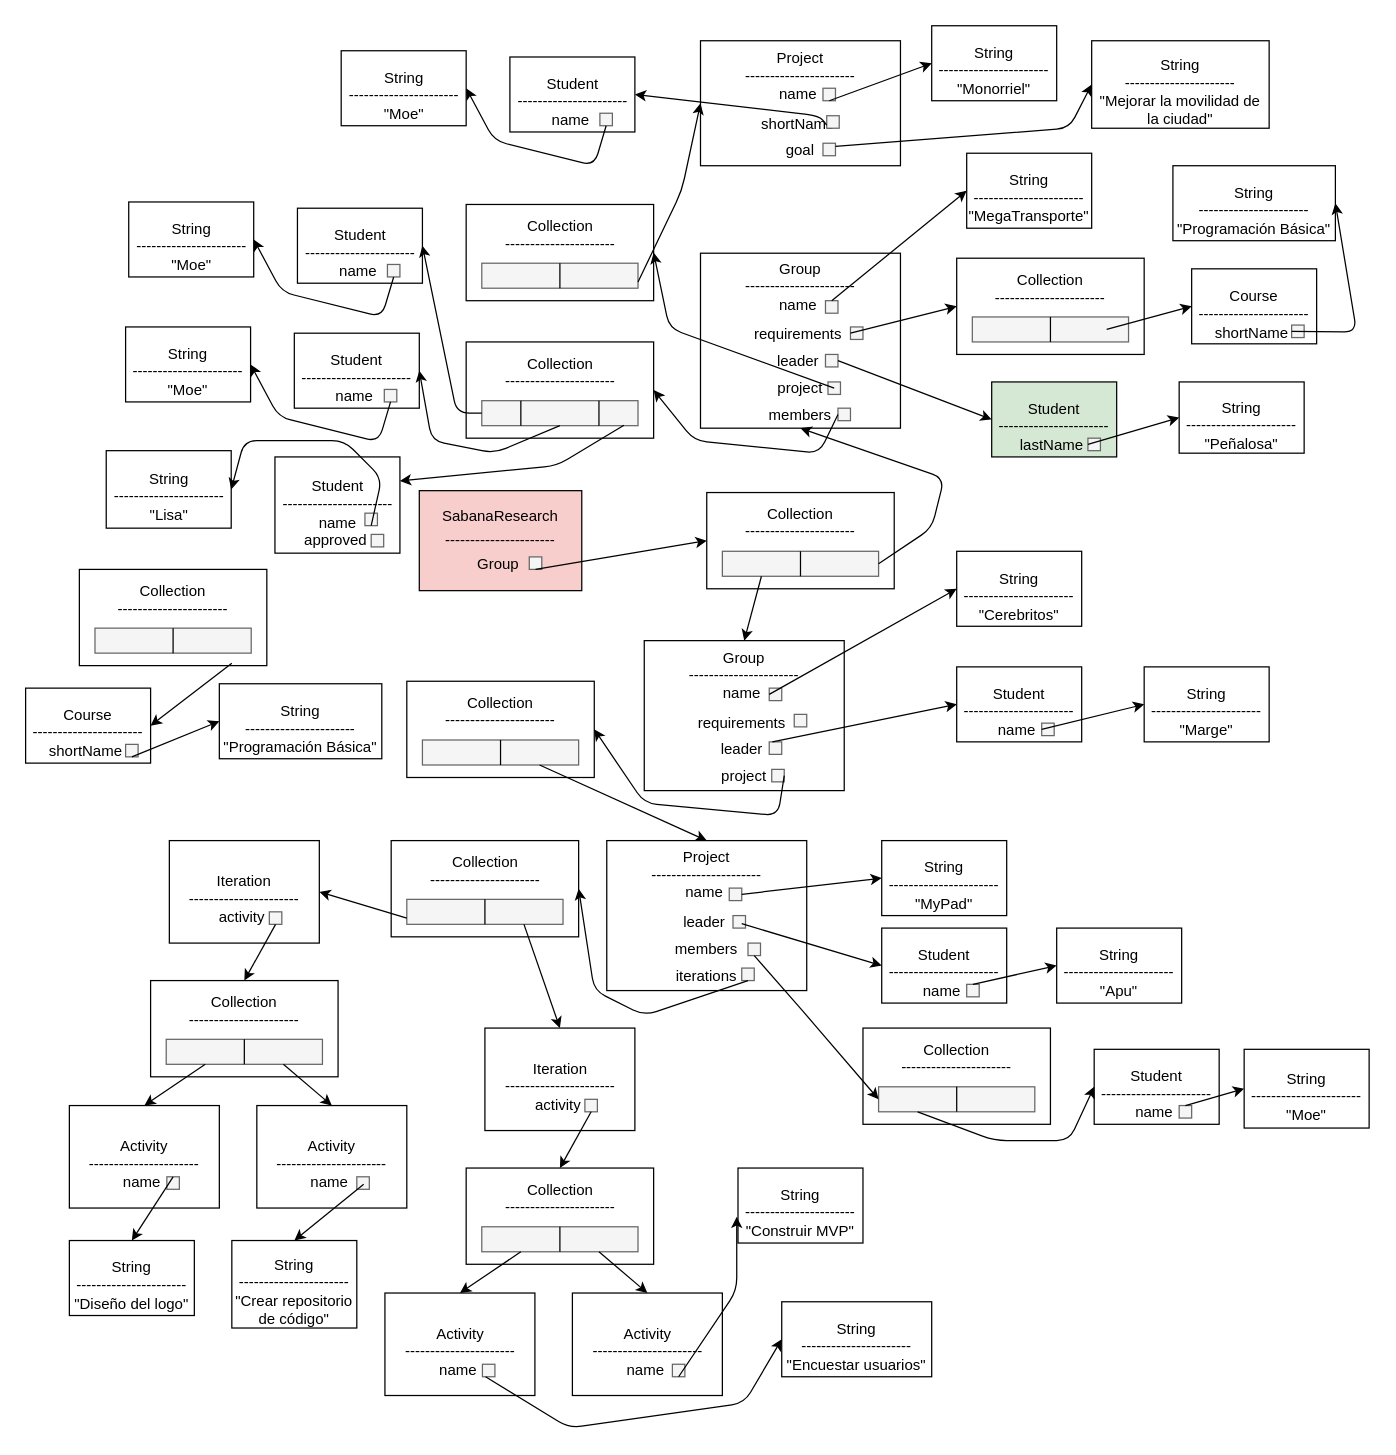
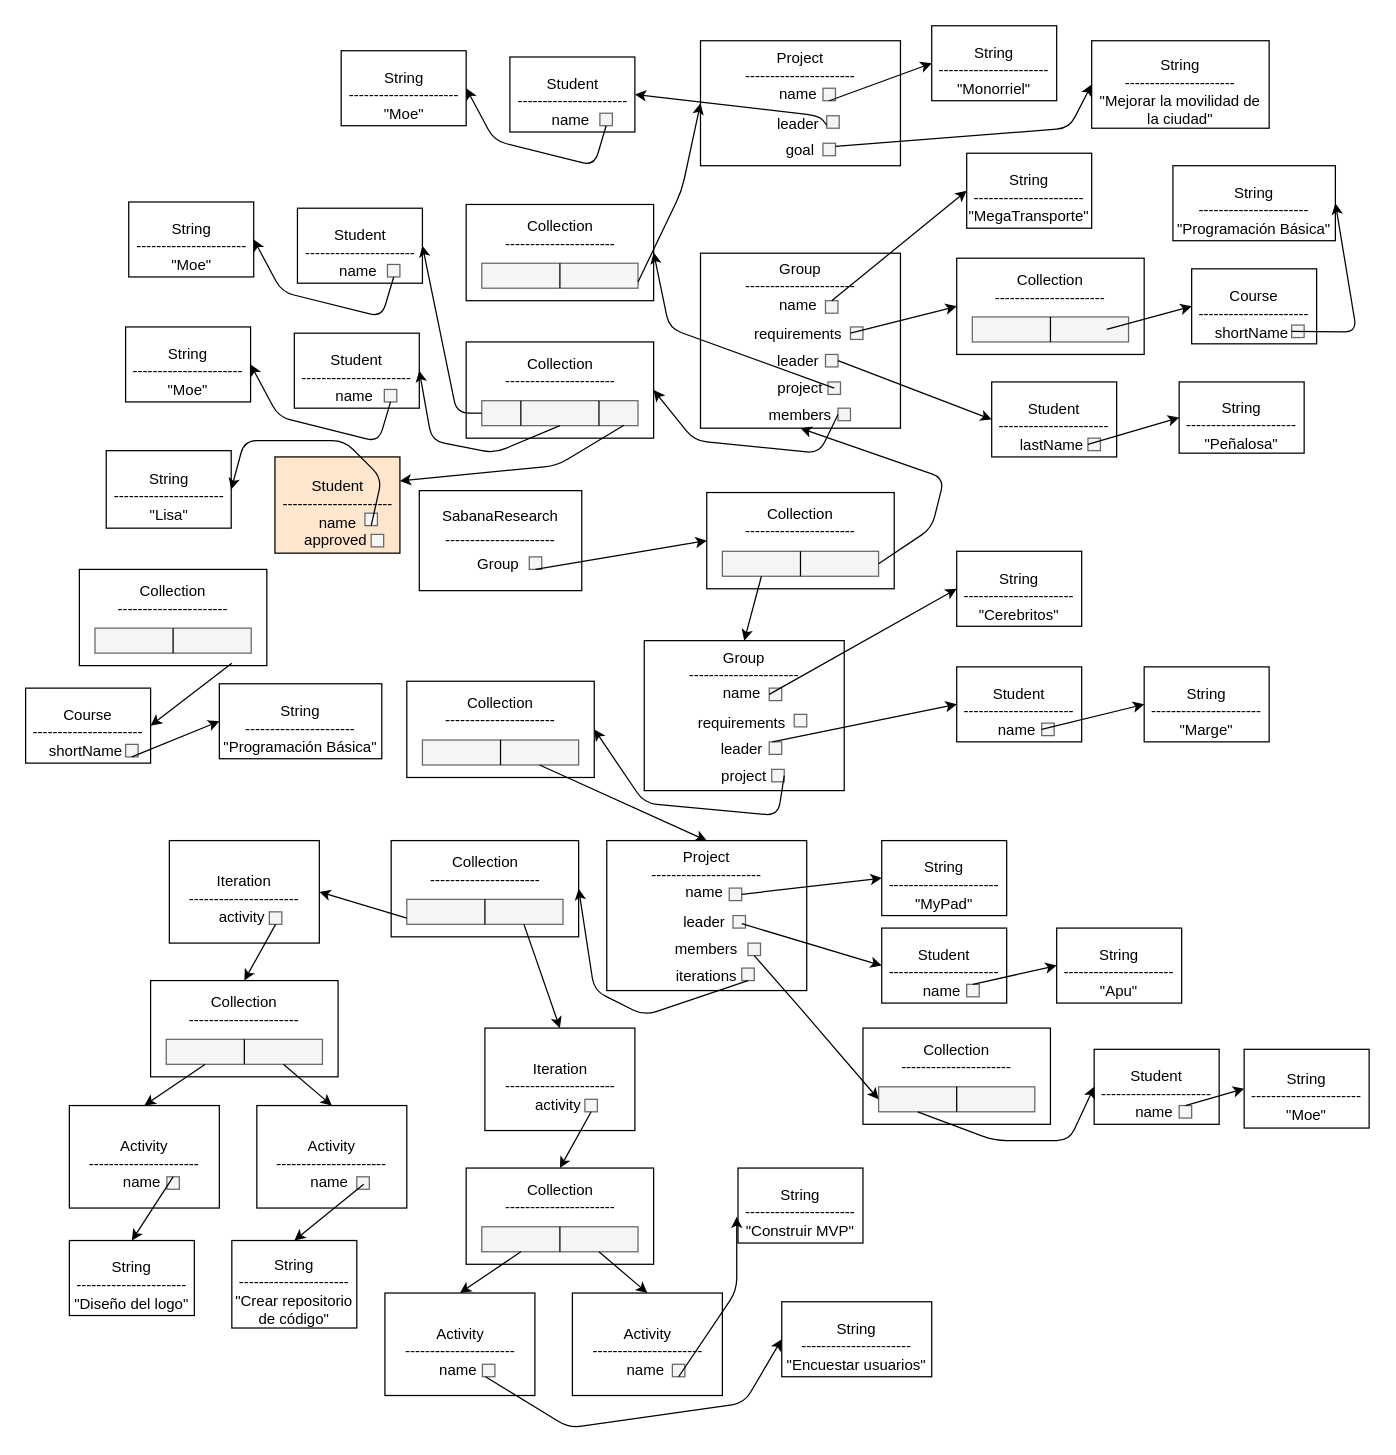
node "Project ---------------------- name shortName goal": label "Project ---------------------- name shortName goal" -> "Project ---------------------- name leader goal"
node "Student ---------------------- lastName": fillcolor #d5e8d4 -> #ffffff
node "Student ---------------------- name approved": fillcolor #ffffff -> #ffe6cc
node "SabanaResearch ---------------------- Group": fillcolor #f8cecc -> #ffffff
